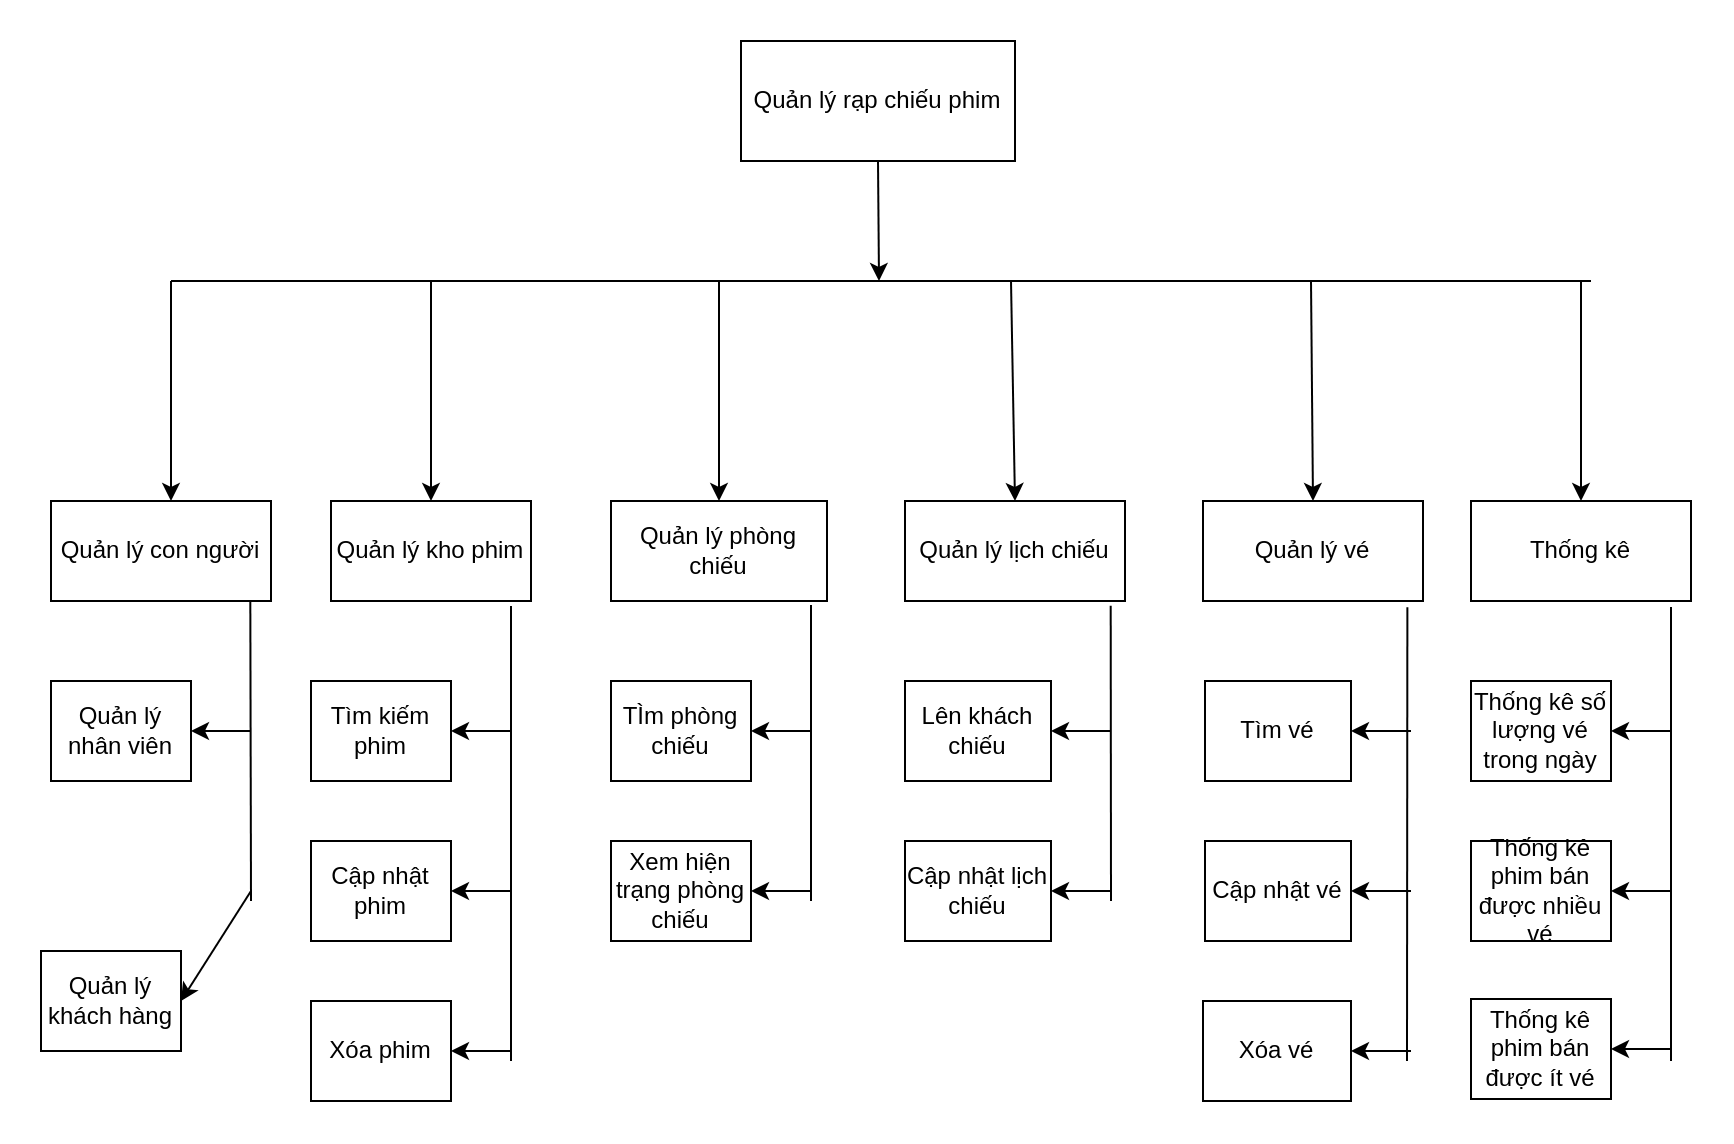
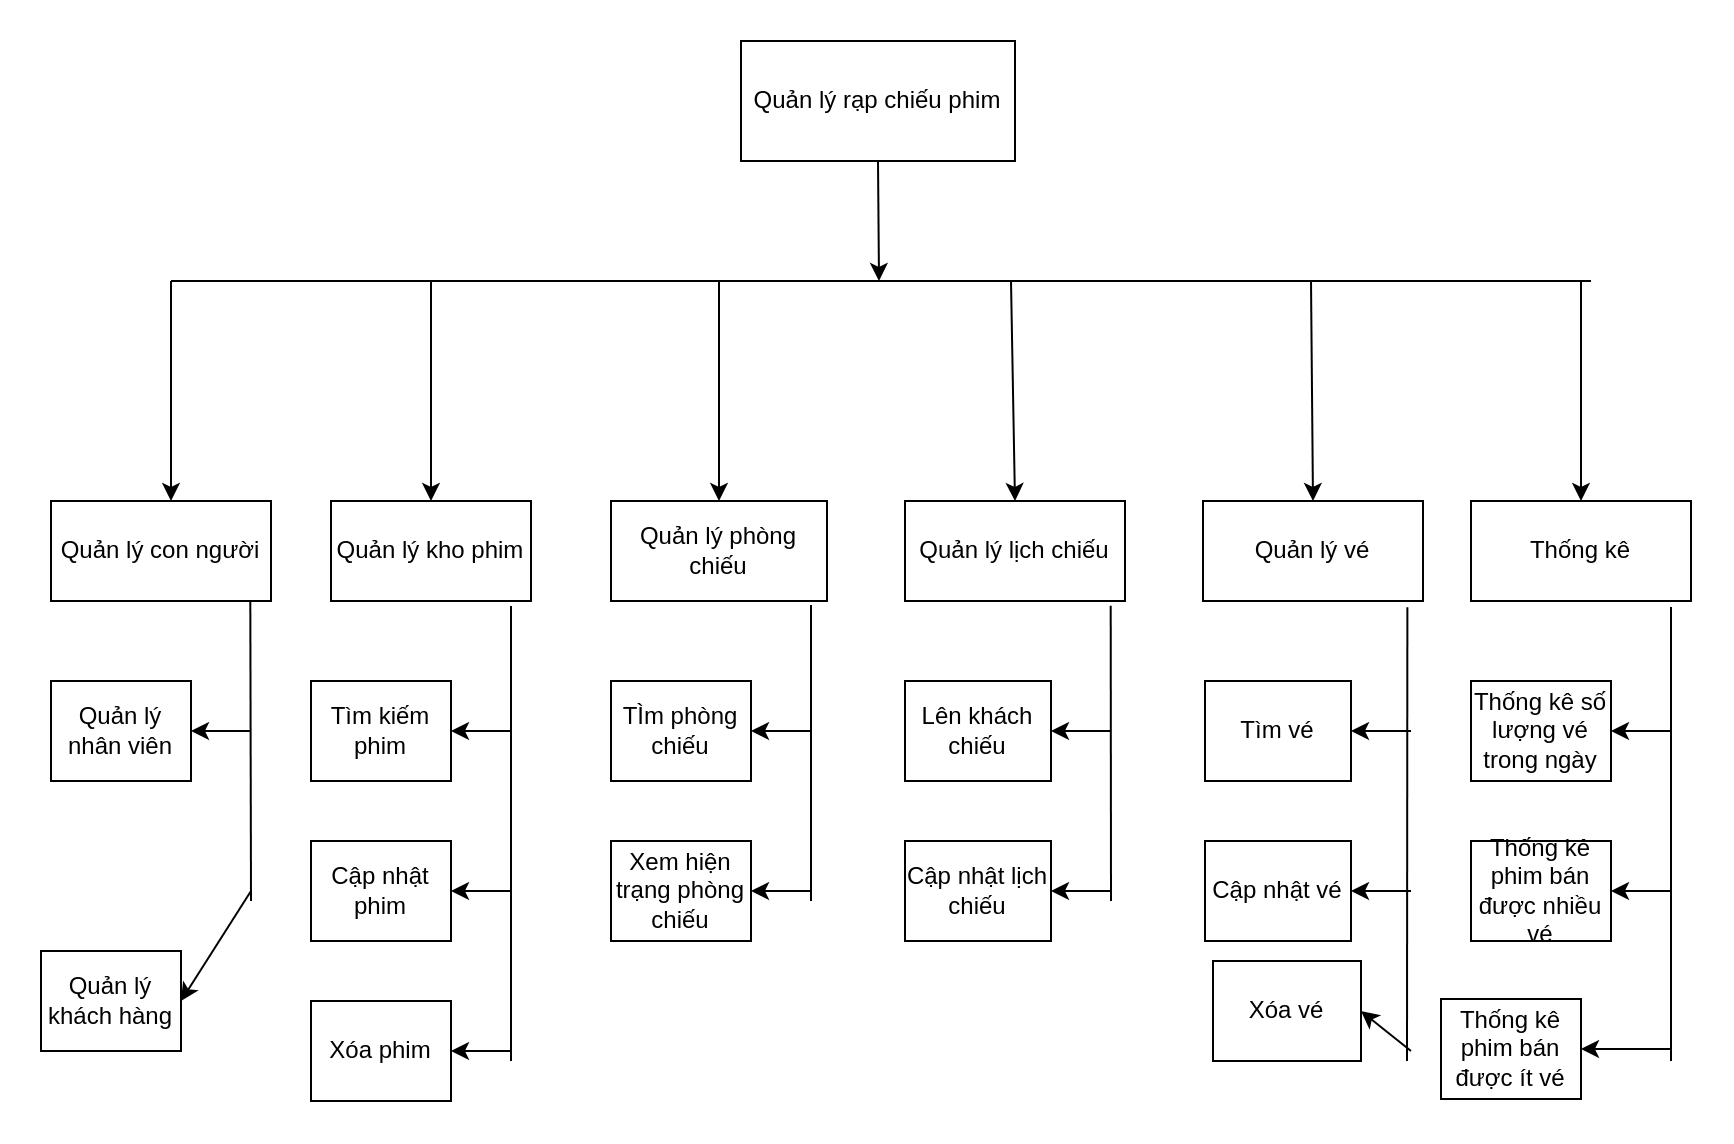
node "Thống kê phim bán được ít vé": moved (1541, 1049) -> (1511, 1049)
node "Xóa vé": moved (1277, 1051) -> (1287, 1011)
